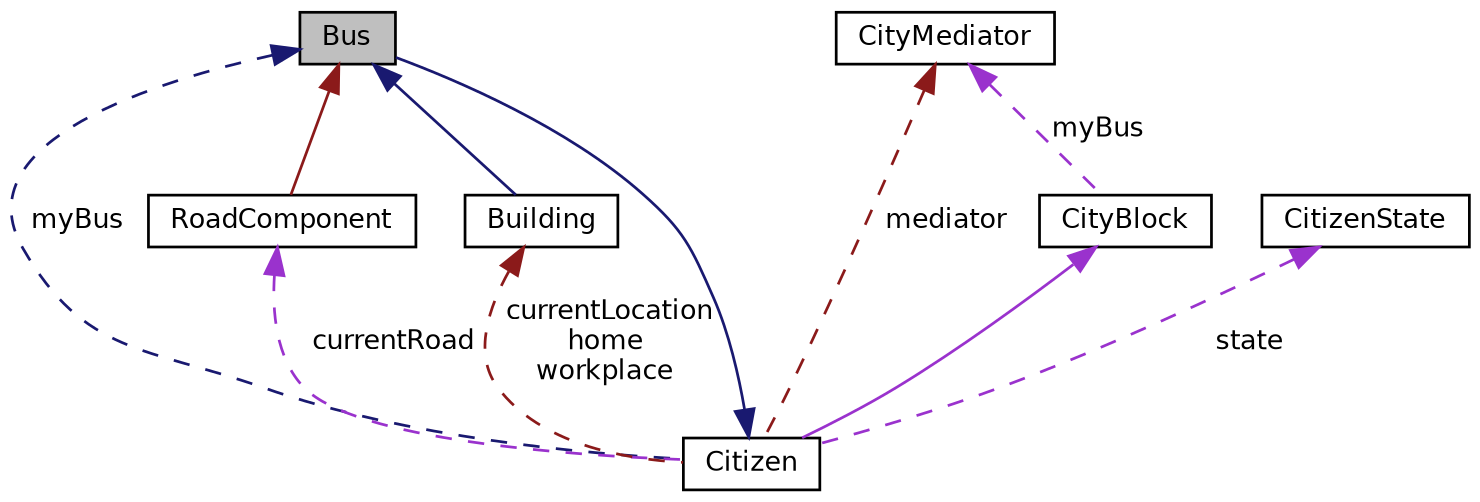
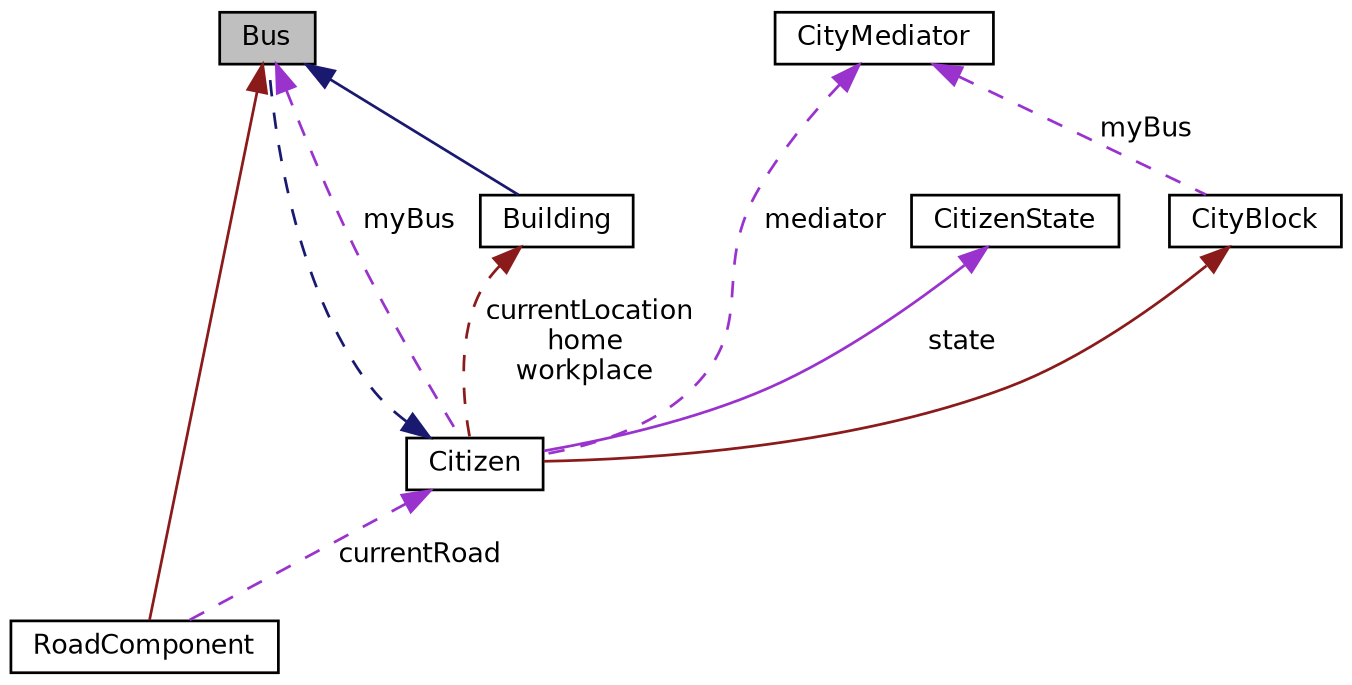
edge "Bus" -> "Citizen": style solid -> dashed
edge "Citizen" -> "CityMediator": color firebrick4 -> darkorchid3
edge "Citizen" -> "Bus": color midnightblue -> darkorchid3
edge "Citizen" -> "CityBlock": color darkorchid3 -> firebrick4
edge "Citizen" -> "CitizenState": style dashed -> solid
edge "Citizen" -> "RoadComponent": reversed
